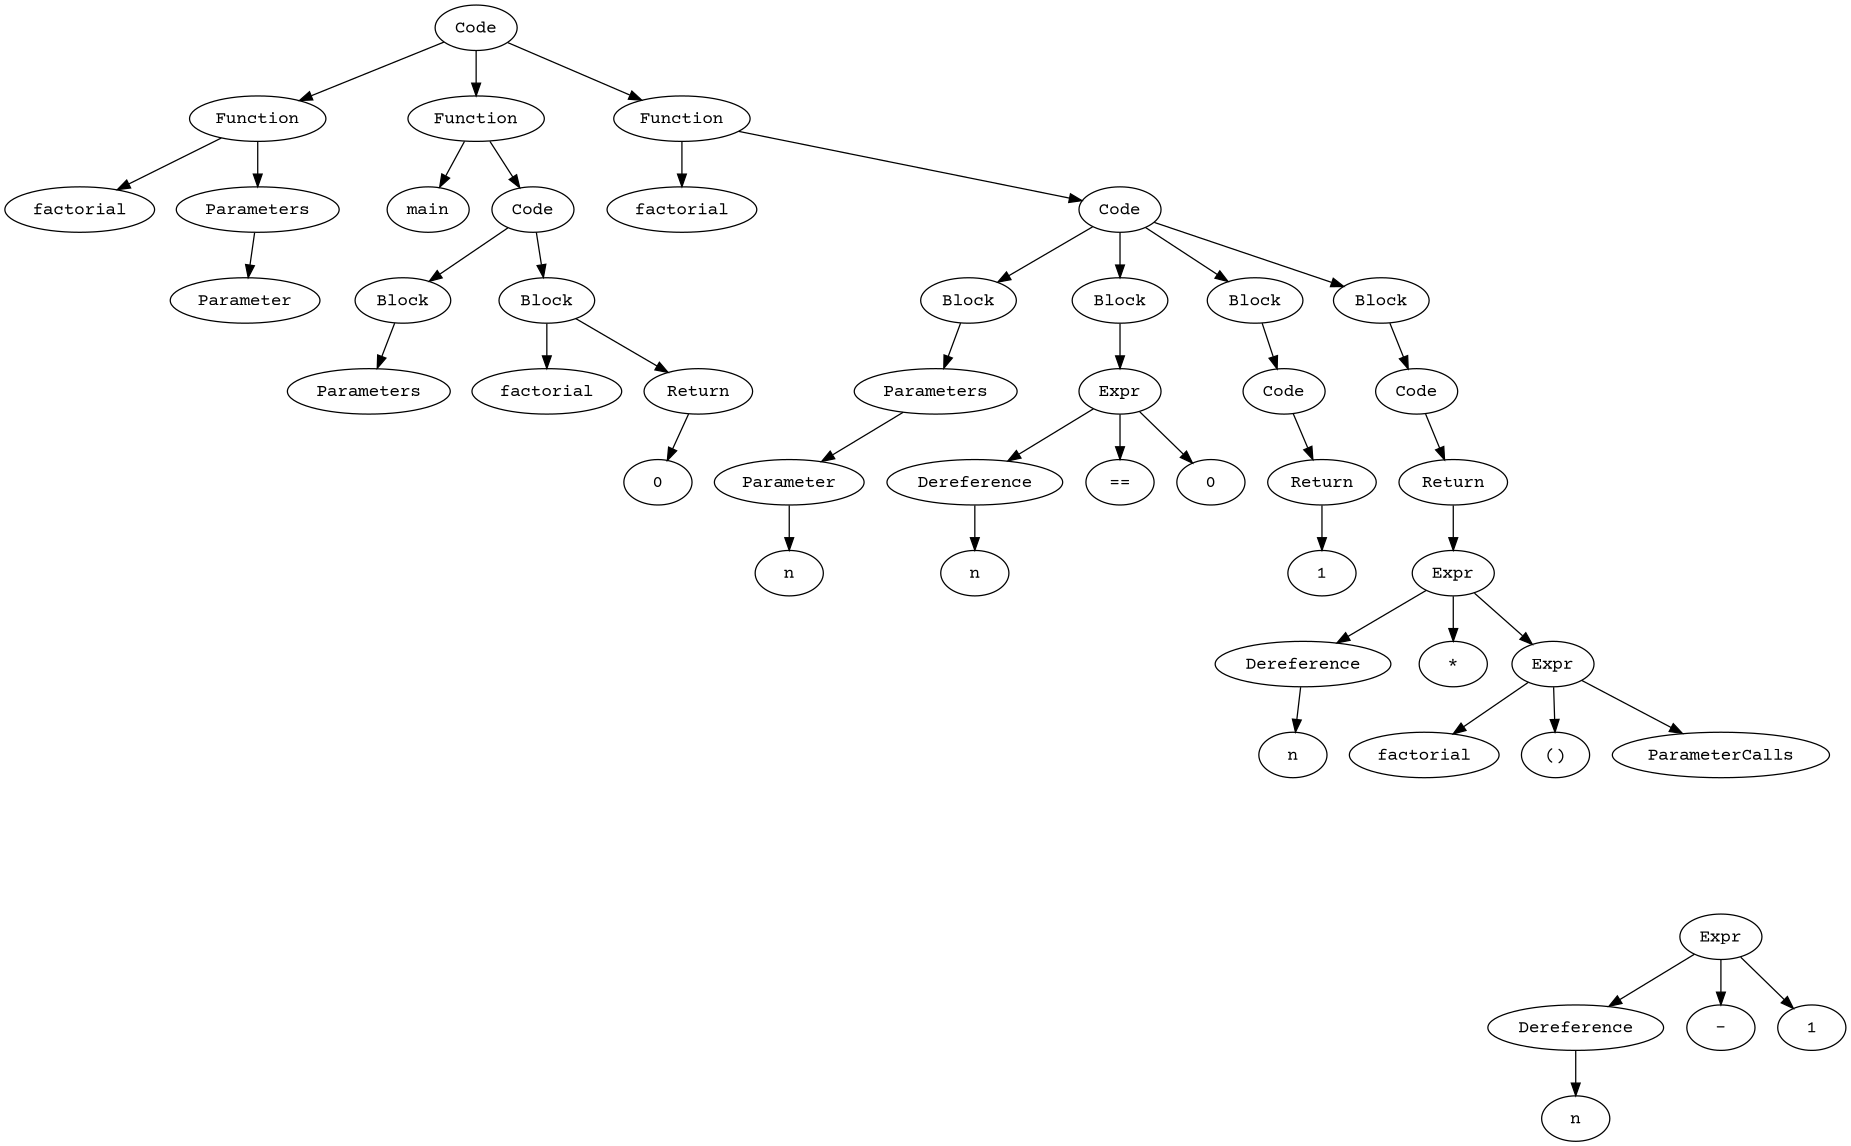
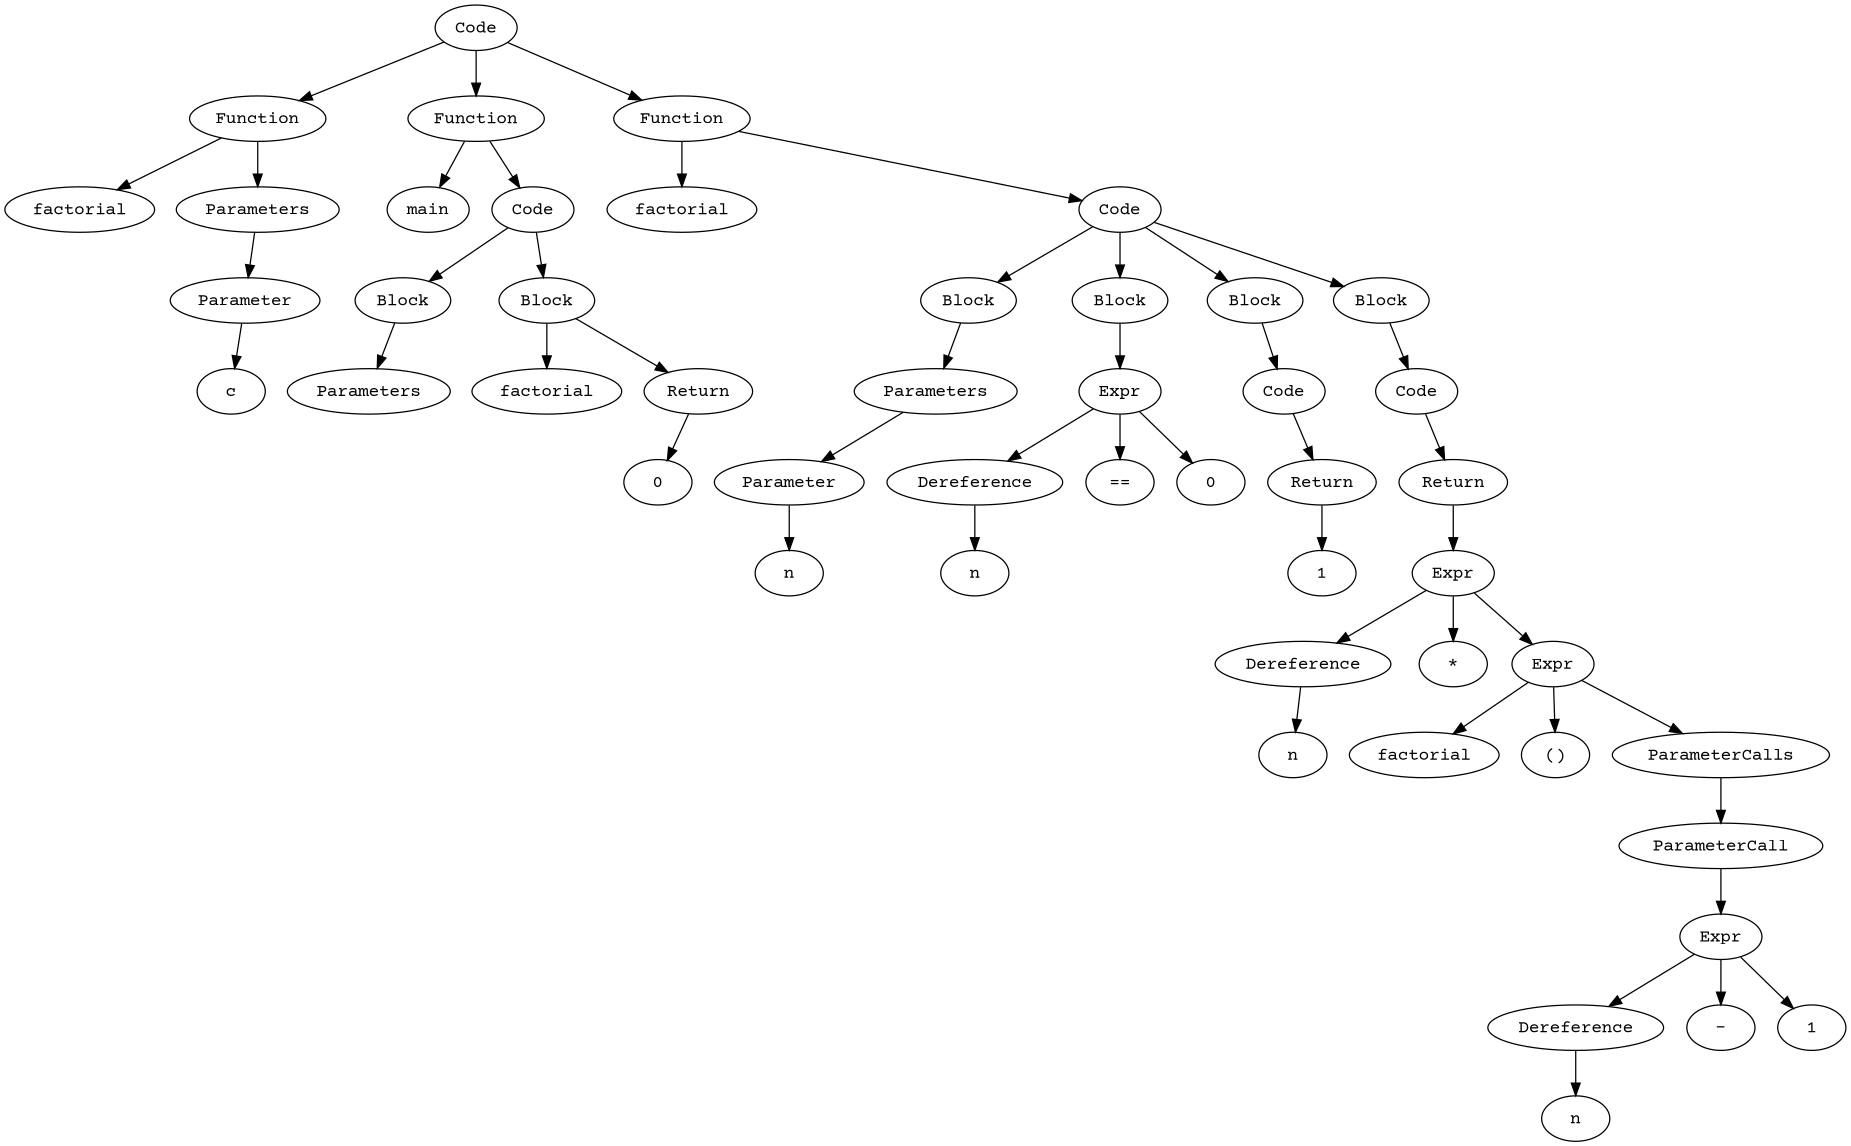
node "c": added
node "ParameterCall": added
